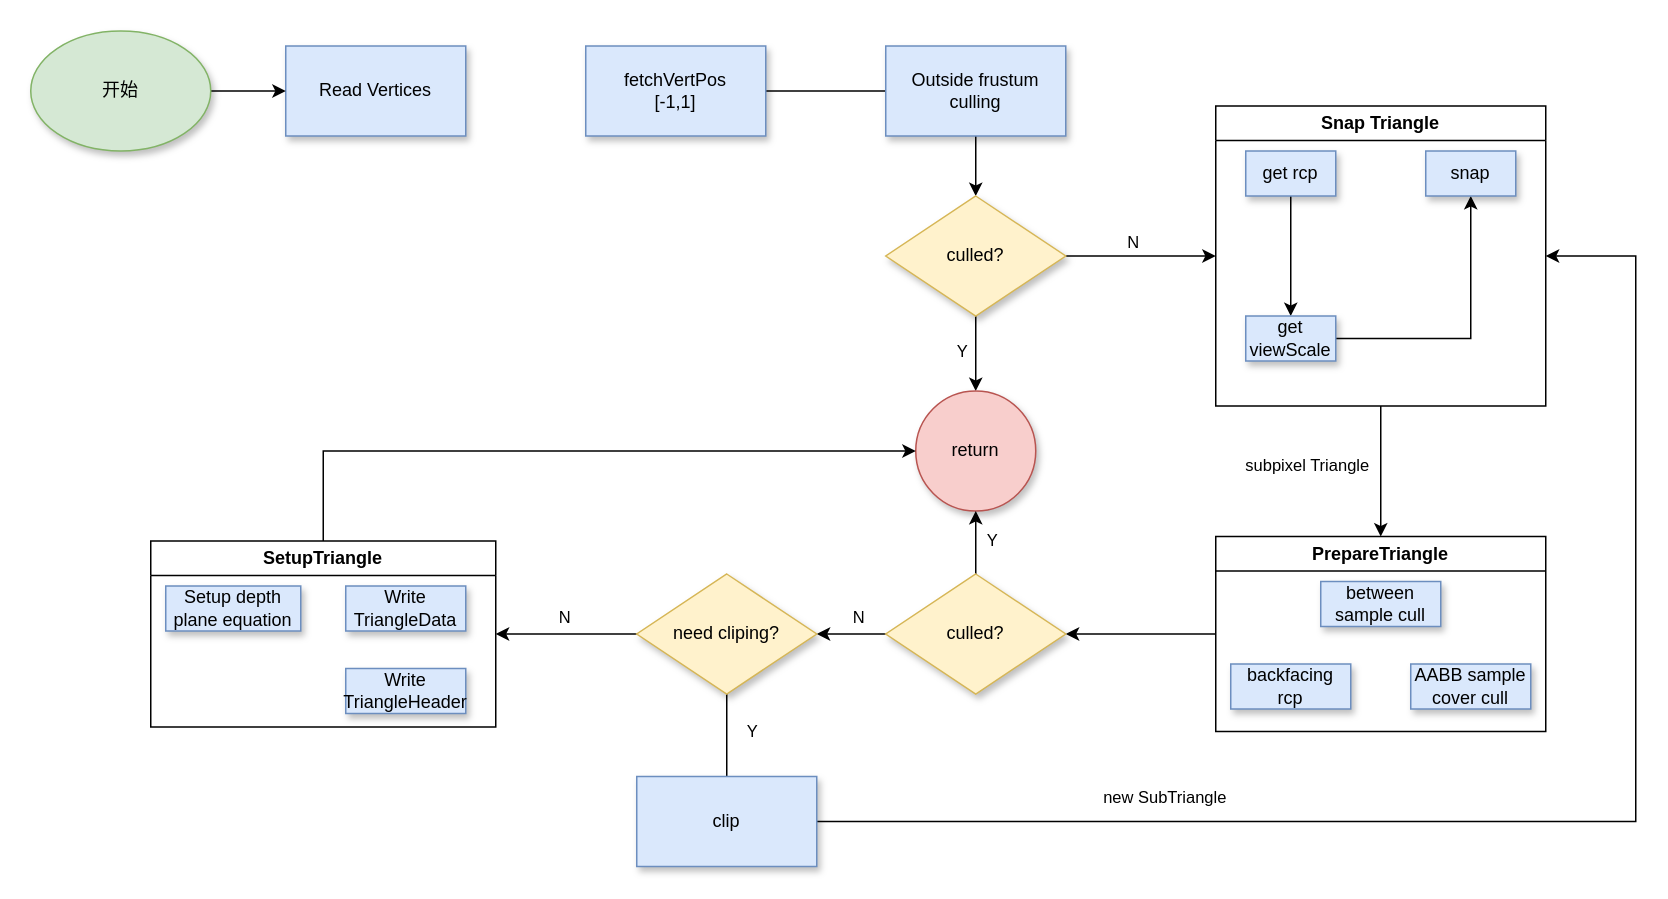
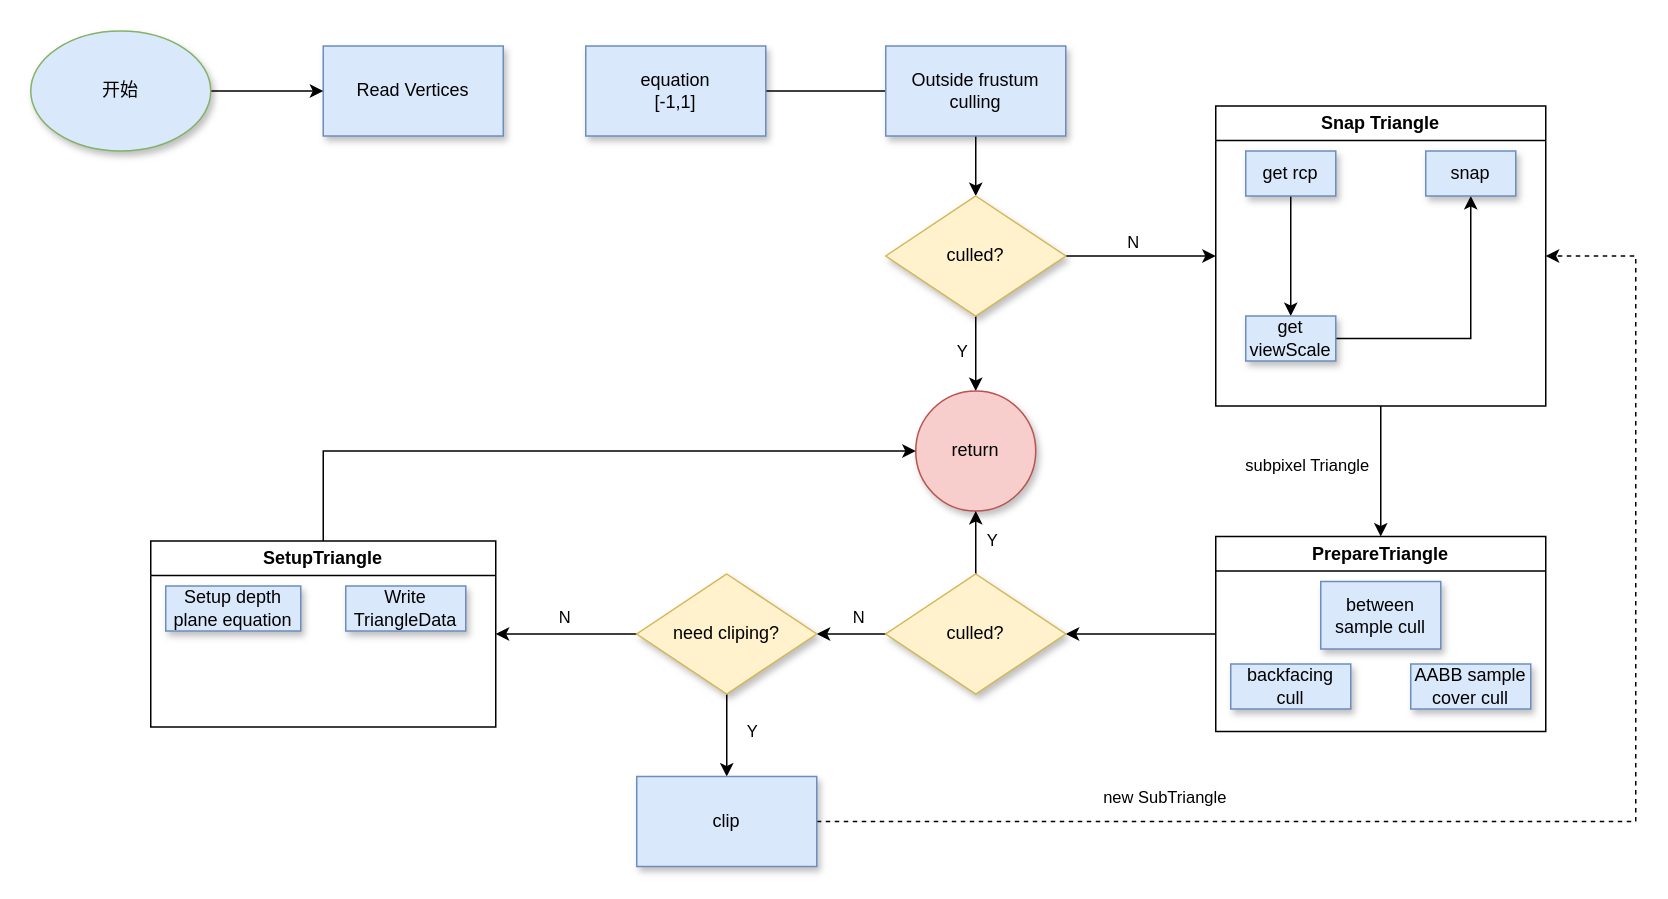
node "开始": fillcolor #d5e8d4 -> #dae8fc
node "Read Vertices": moved (376, 91) -> (413, 91)
node "fetchVertPos [-1,1]": label "fetchVertPos [-1,1]" -> "equation [-1,1]"
node "between sample cull": size 120x45 -> 120x68
node "backfacing rcp": label "backfacing rcp" -> "backfacing cull"
node "Write TriangleHeader": removed
edge "need cliping?" -- "clip": arrowhead none -> classic
edge "clip" -> "Snap Triangle": style solid -> dashed
